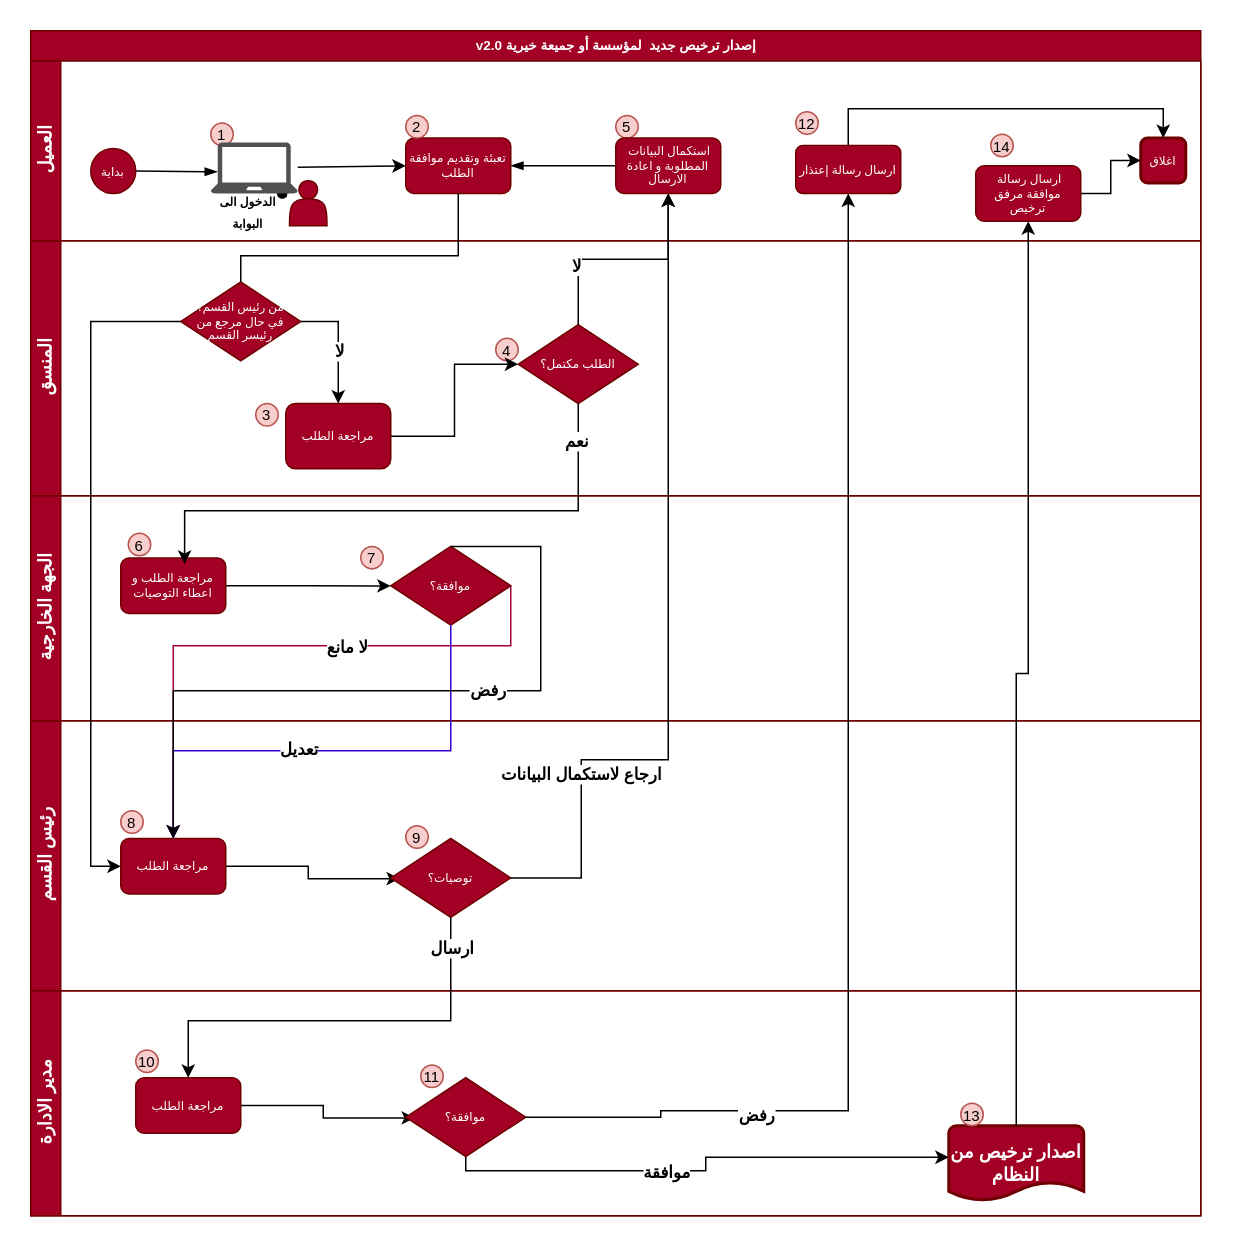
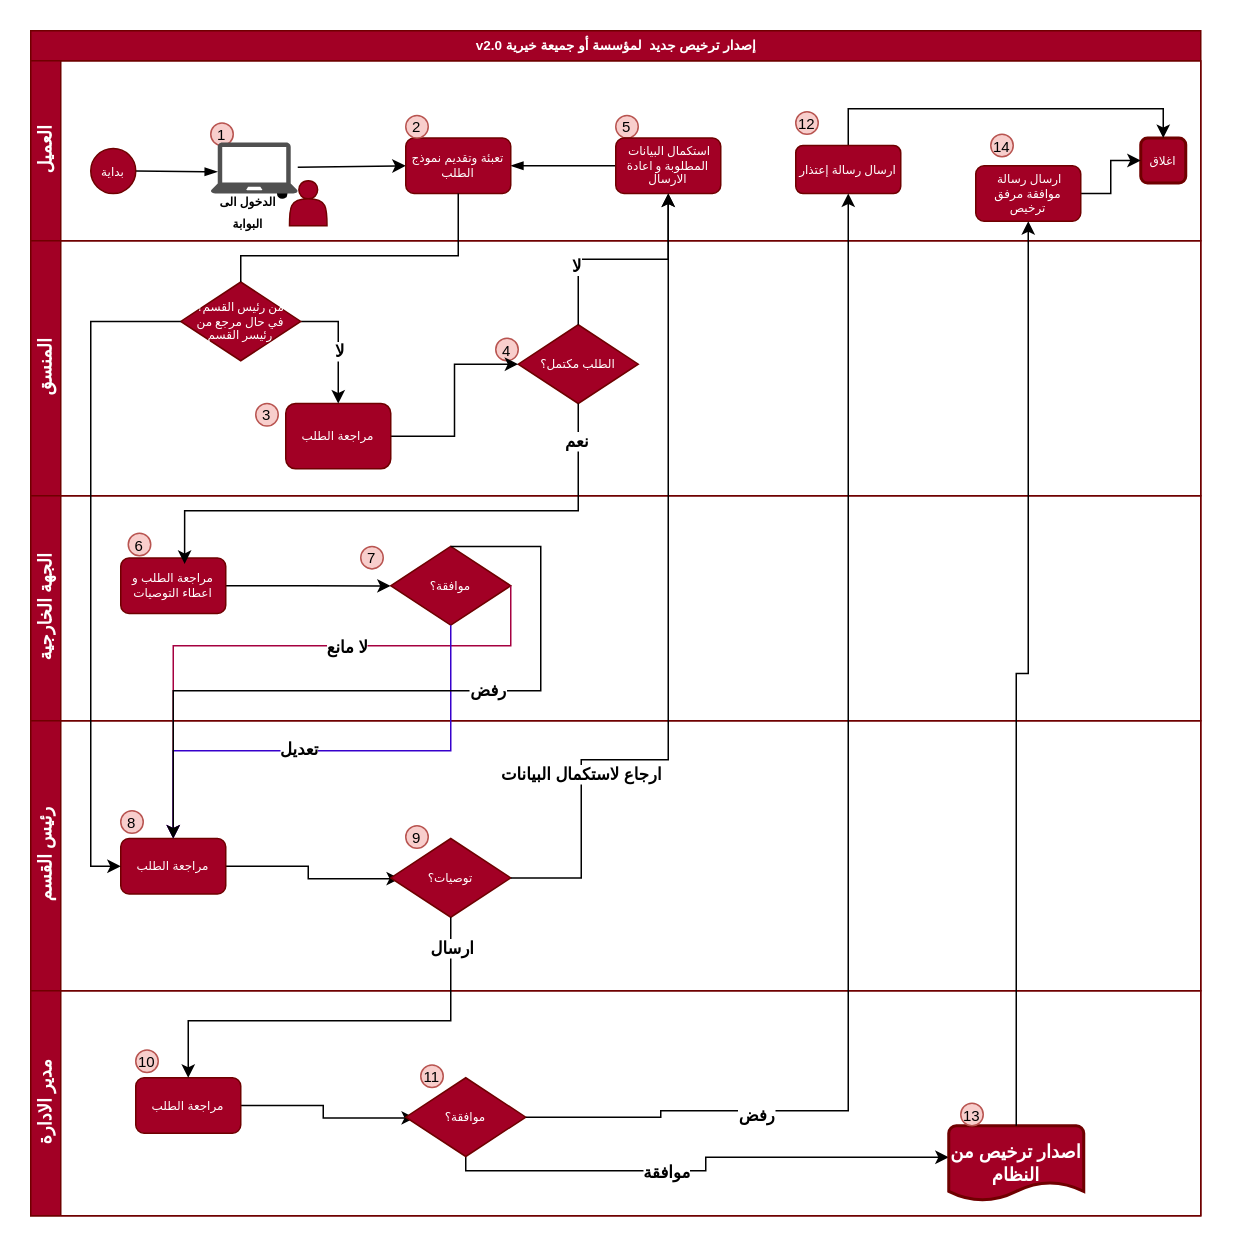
node "تعبئة وتقديم موافقة الطلب": label "تعبئة وتقديم موافقة الطلب" -> "تعبئة وتقديم نموذج الطلب"
